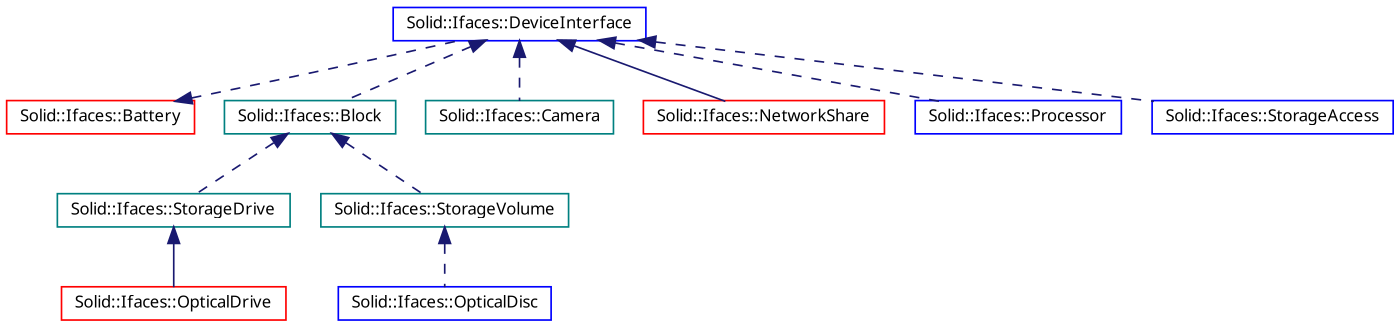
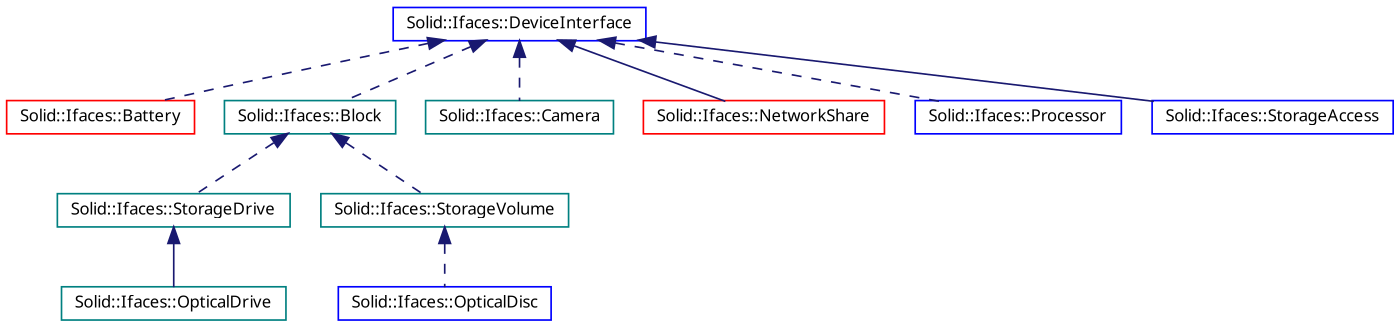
edge "Solid::Ifaces::DeviceInterface" -> "Solid::Ifaces::Battery": reversed
edge "Solid::Ifaces::StorageAccess" -> "Solid::Ifaces::DeviceInterface": style dashed -> solid
node "Solid::Ifaces::OpticalDrive": color red -> teal
